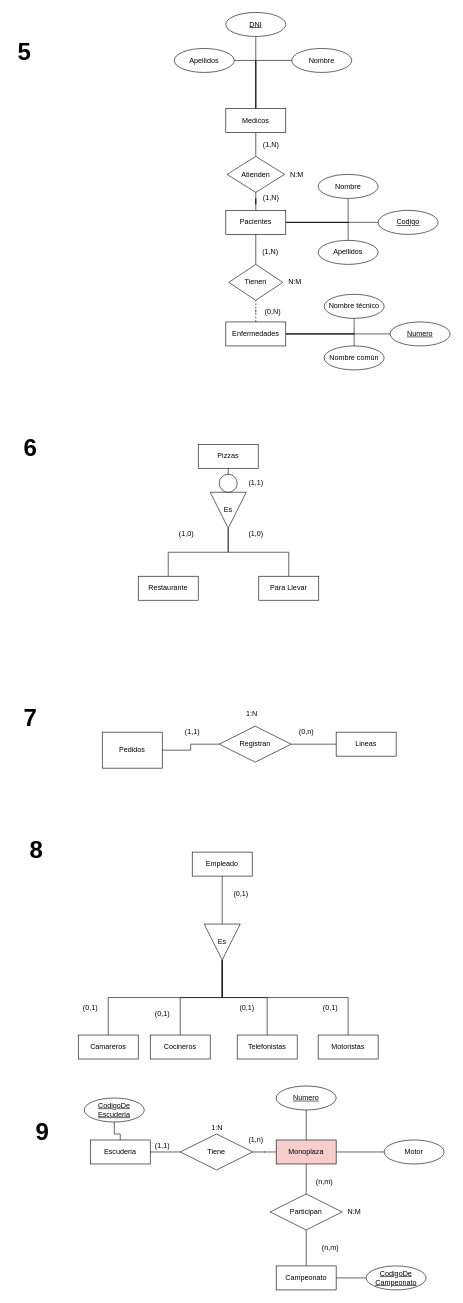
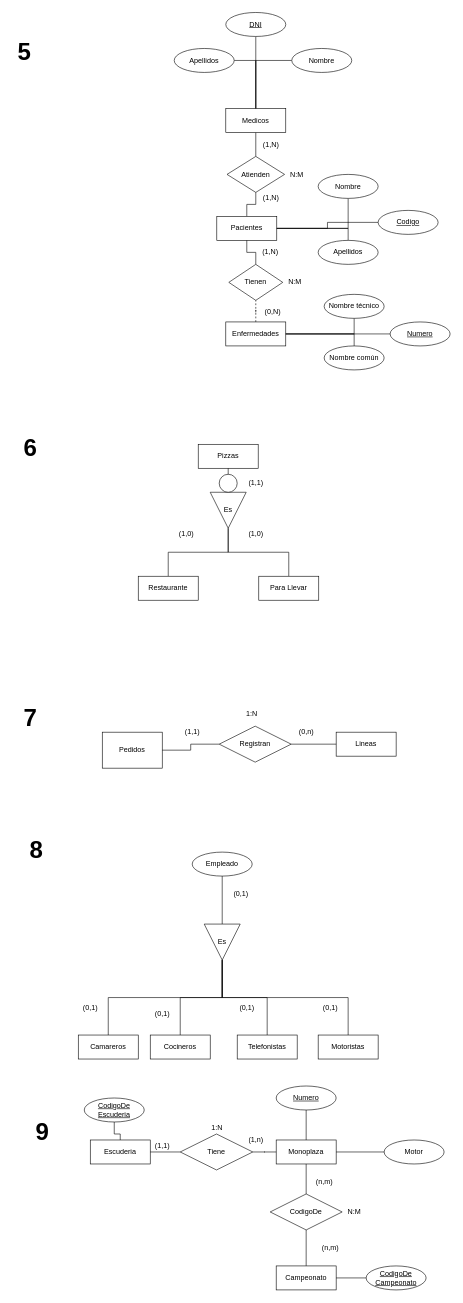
node "Pacientes": moved (256, 222) -> (247, 228)
node "Empleado": shape rectangle -> ellipse
node "Monoplaza": fillcolor #f8cecc -> #ffffff
node "Participan": label "Participan" -> "CodigoDe"
